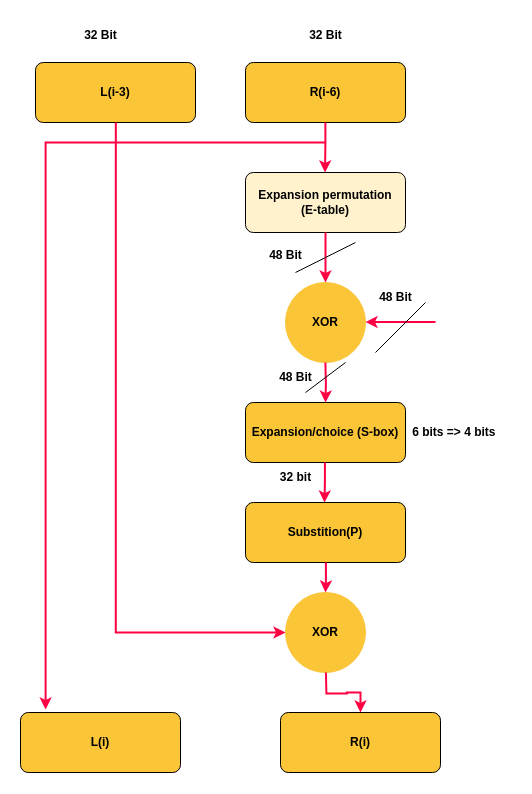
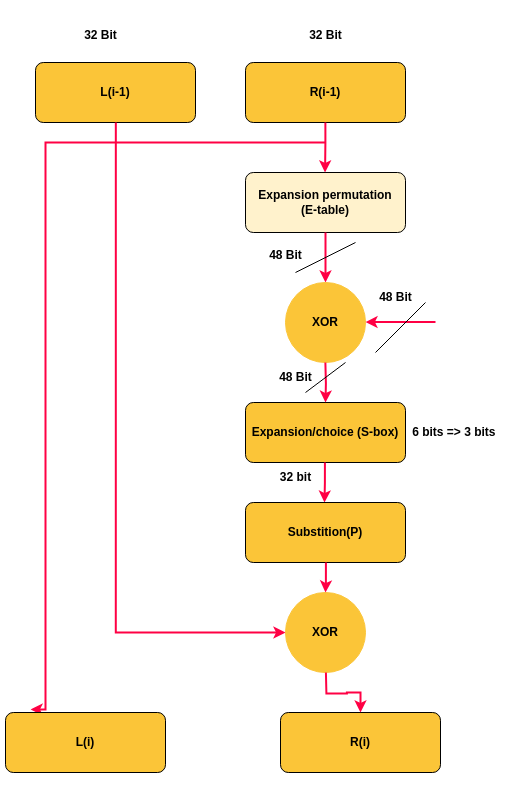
node "L(i-3)": label "L(i-3)" -> "L(i-1)"
node "R(i-6)": label "R(i-6)" -> "R(i-1)"
node "6 bits => 4 bits": label "6 bits => 4 bits" -> "6 bits => 3 bits"
node "L(i)": moved (101, 743) -> (86, 743)
